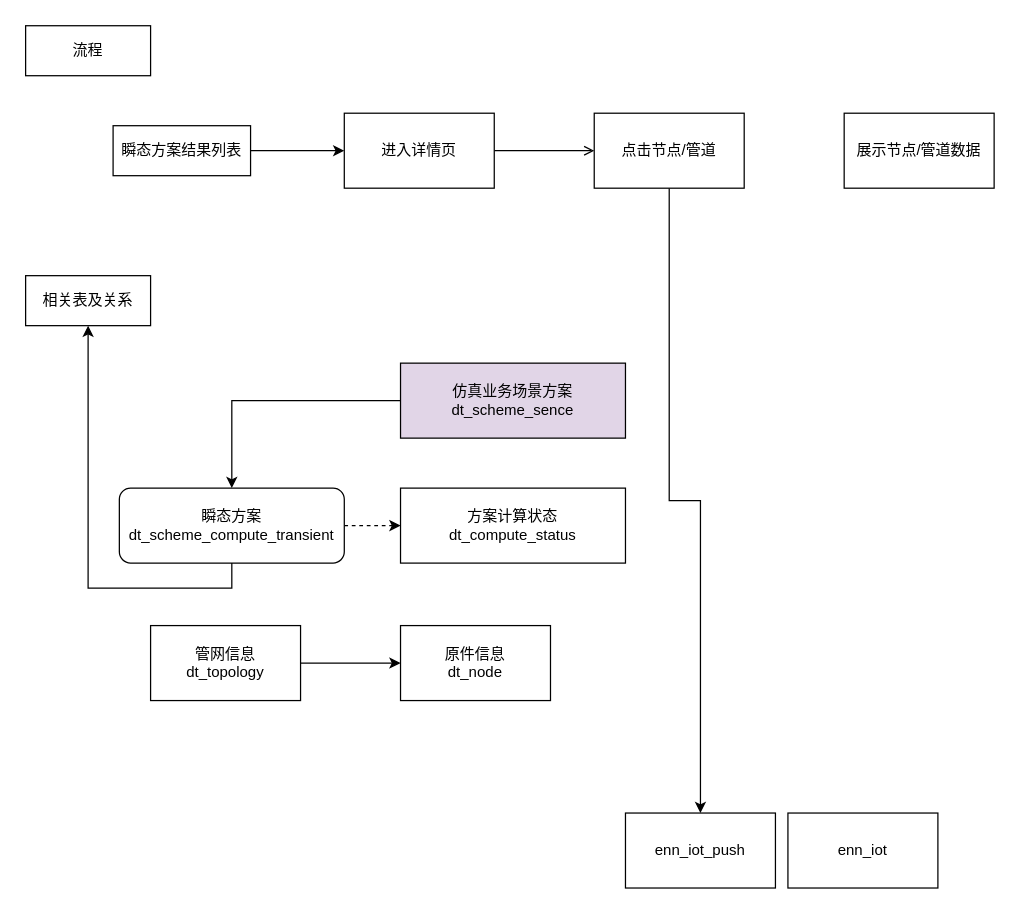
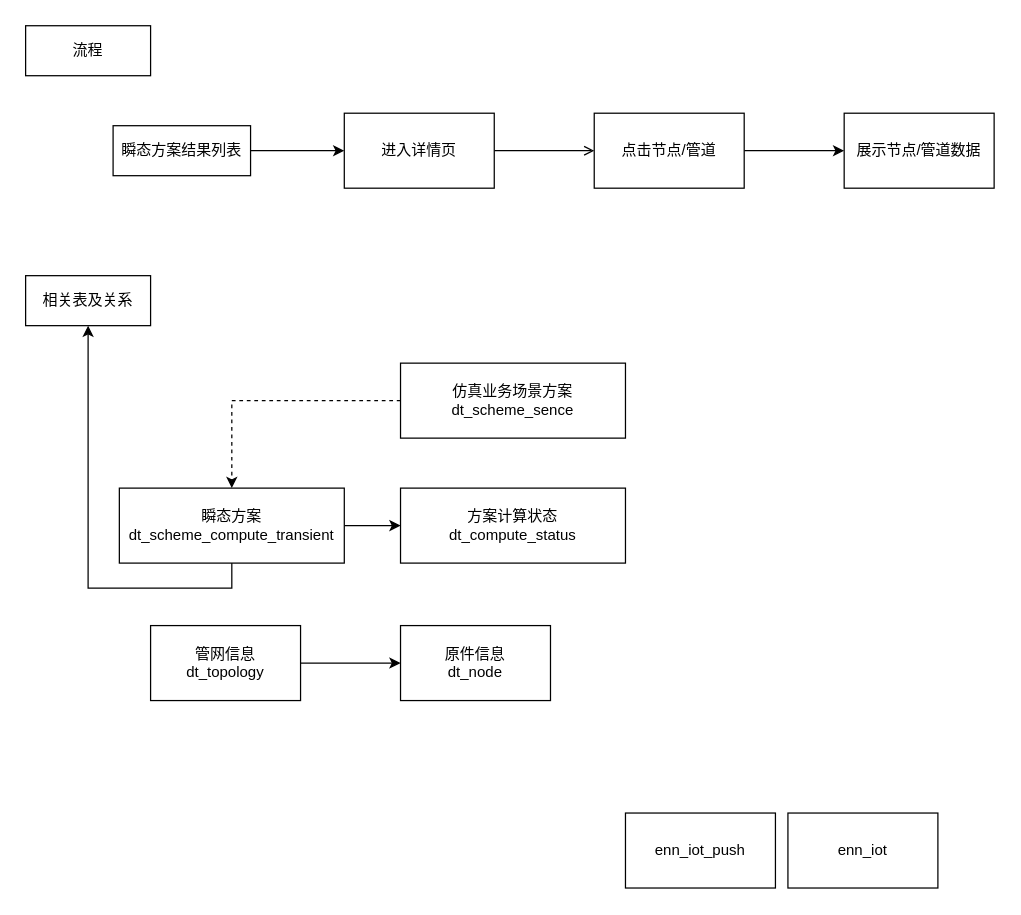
edge "仿真业务场景方案 dt_scheme_sence" -> "瞬态方案 dt_scheme_compute_transient": style solid -> dashed
node "仿真业务场景方案 dt_scheme_sence": fillcolor #e1d5e7 -> #ffffff
edge "点击节点/管道" -> "enn_iot_push": now "点击节点/管道" -> "展示节点/管道数据"
node "瞬态方案 dt_scheme_compute_transient": shape rounded rectangle -> rectangle
edge "瞬态方案 dt_scheme_compute_transient" -> "方案计算状态 dt_compute_status": style dashed -> solid
